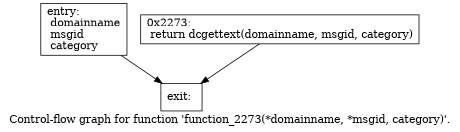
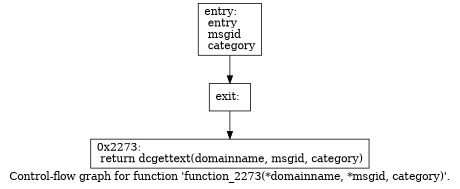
node "entry:": text "domainname" -> "entry"
edge "0x2273:" -> "exit:": reversed
